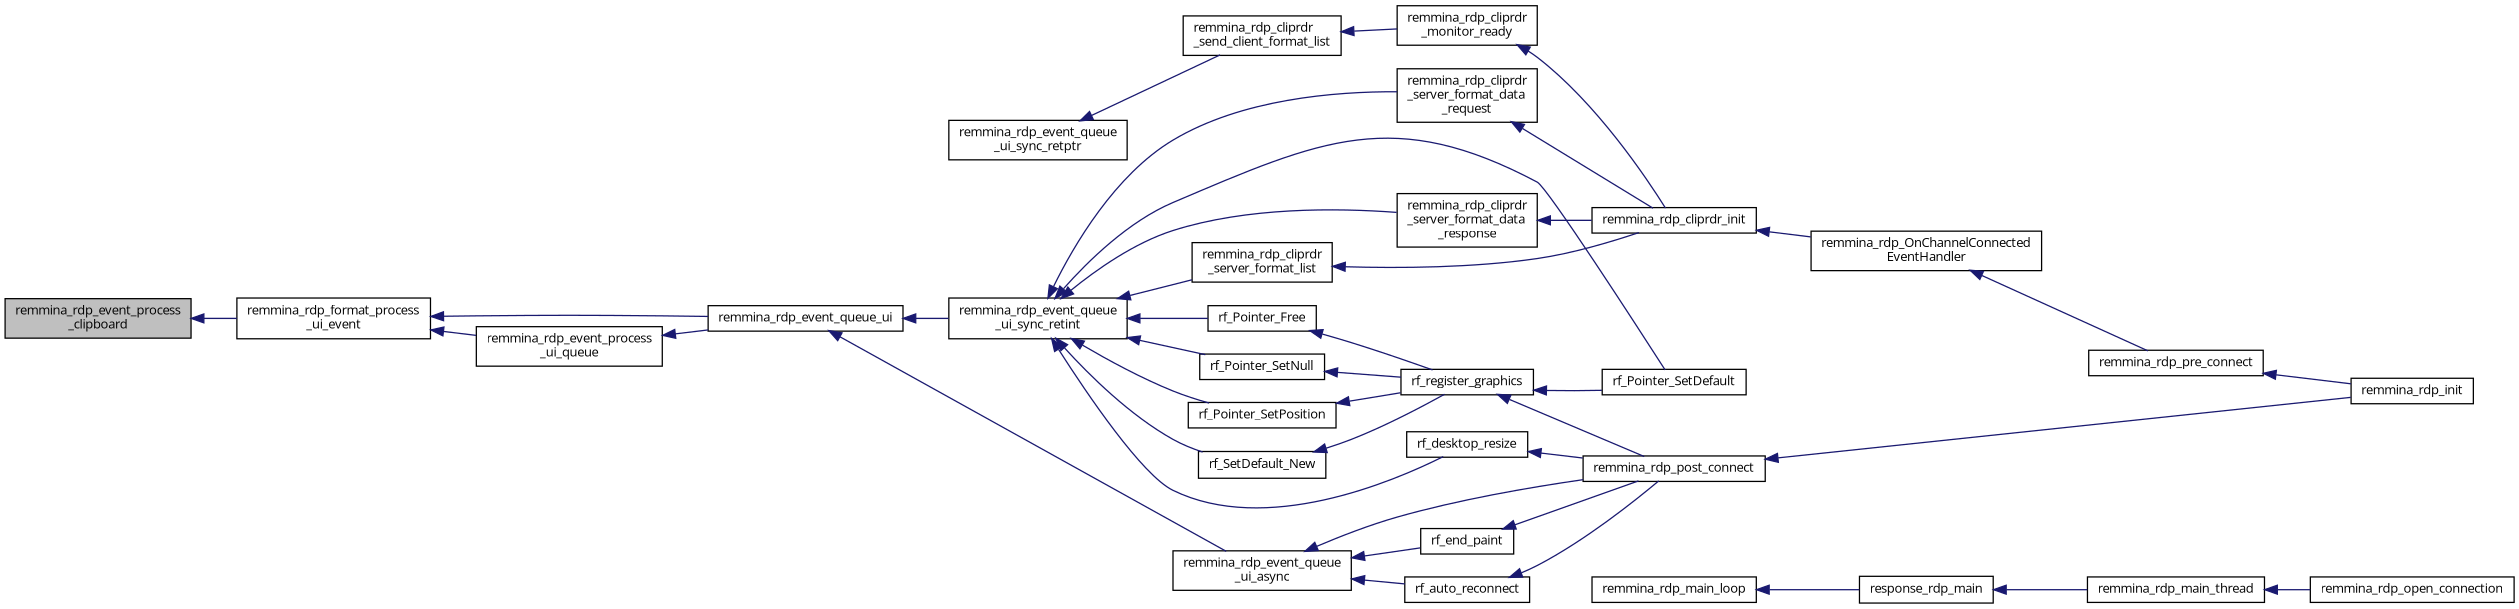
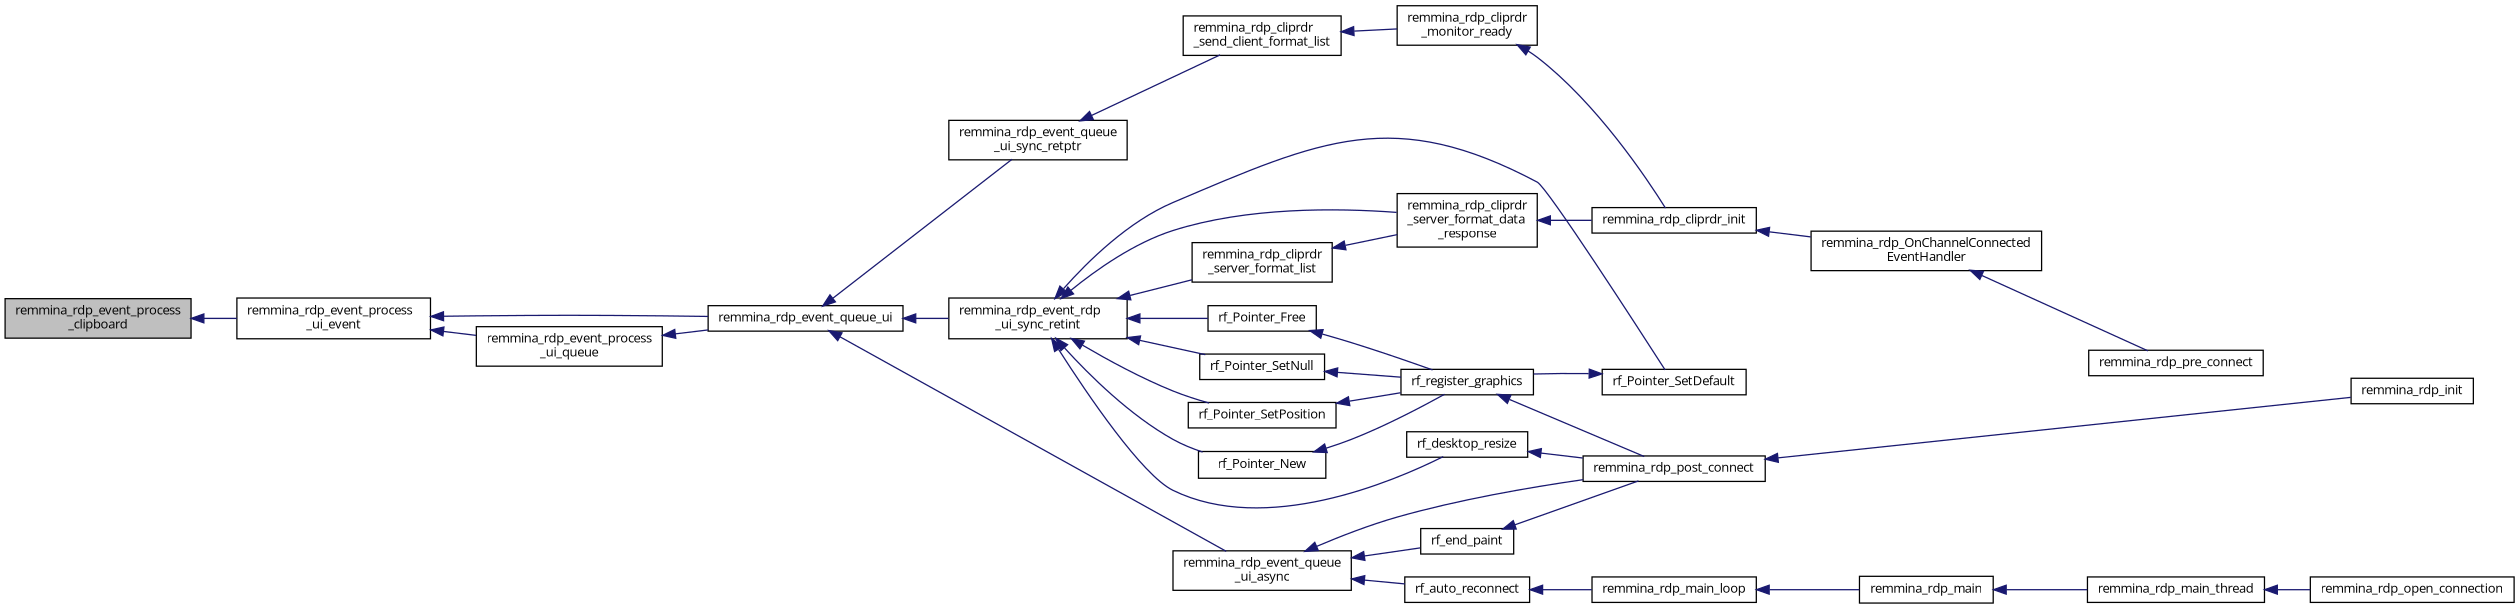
node "remmina_rdp_cliprdr _server_format_data _request": removed
edge "remmina_rdp_event_queue _ui_sync_retptr" -> "remmina_rdp_event_queue_ui": added
edge "remmina_rdp_cliprdr_init" -> "remmina_rdp_cliprdr _server_format_list": now "remmina_rdp_cliprdr _server_format_data _response" -> "remmina_rdp_cliprdr _server_format_list"
node "remmina_rdp_format_process _ui_event": label "remmina_rdp_format_process _ui_event" -> "remmina_rdp_event_process _ui_event"
node "remmina_rdp_event_queue _ui_sync_retint": label "remmina_rdp_event_queue _ui_sync_retint" -> "remmina_rdp_event_rdp _ui_sync_retint"
edge "remmina_rdp_init" -> "remmina_rdp_pre_connect": removed
edge "rf_Pointer_SetDefault" -> "rf_register_graphics": reversed
node "rf_SetDefault_New": label "rf_SetDefault_New" -> "rf_Pointer_New"
edge "remmina_rdp_post_connect" -> "rf_auto_reconnect": now "remmina_rdp_main_loop" -> "rf_auto_reconnect"
node "response_rdp_main": label "response_rdp_main" -> "remmina_rdp_main"
